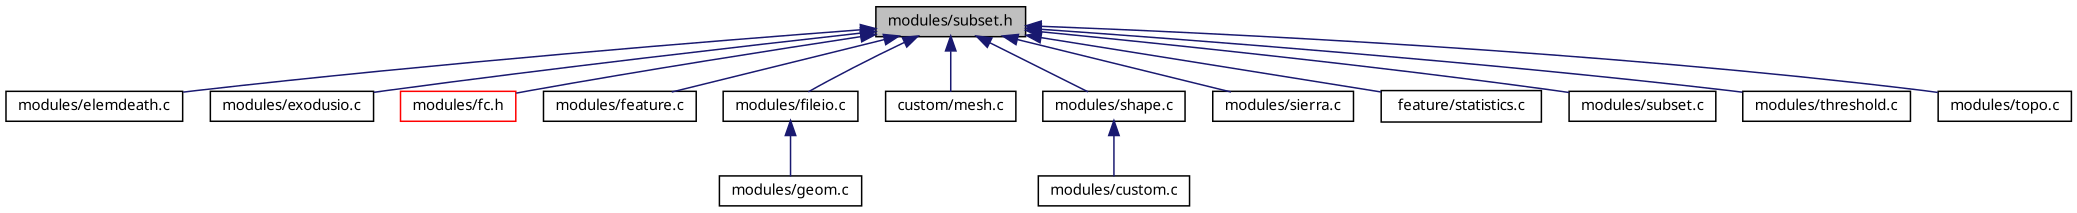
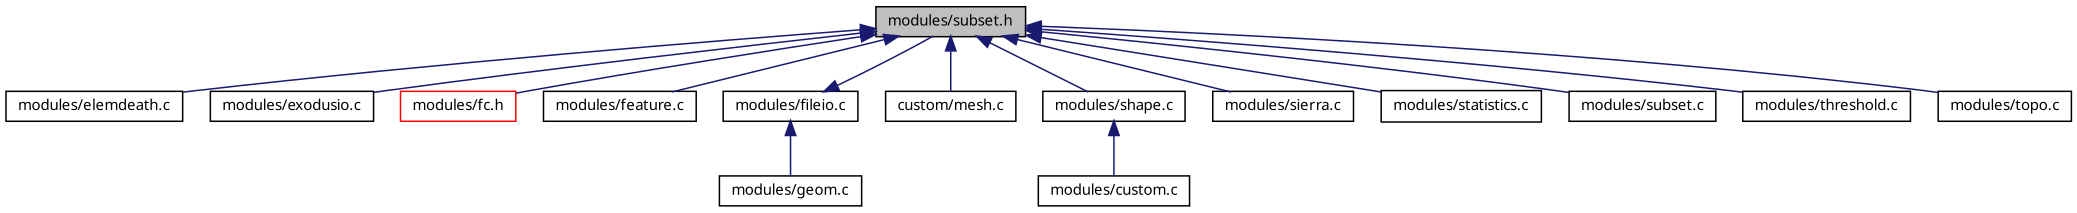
edge "modules/fileio.c" -> "modules/subset.h": reversed
node "feature/statistics.c": label "feature/statistics.c" -> "modules/statistics.c"
